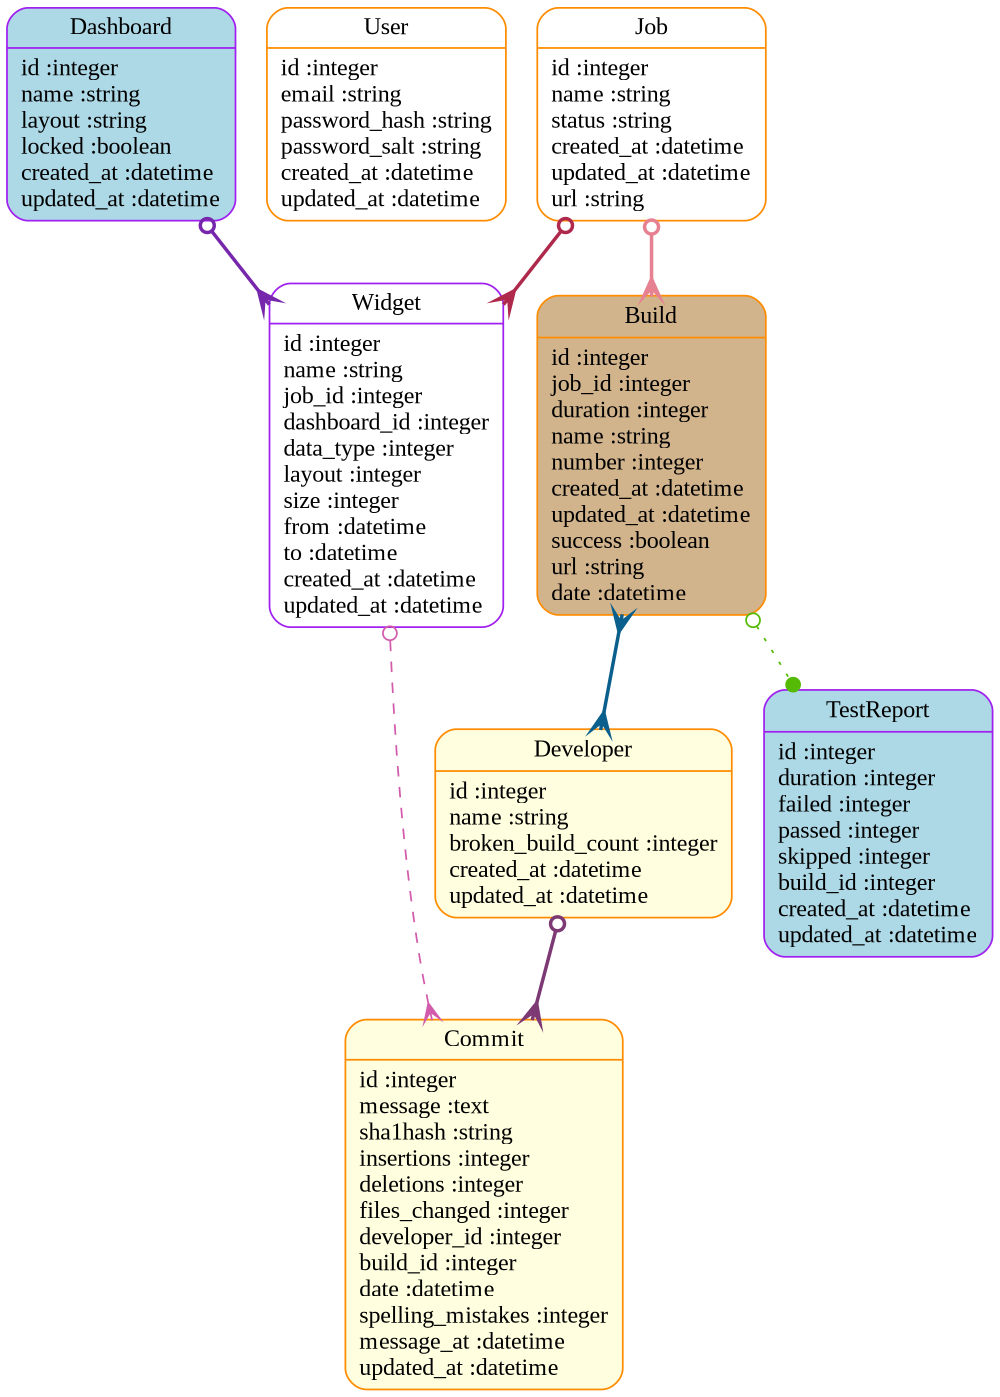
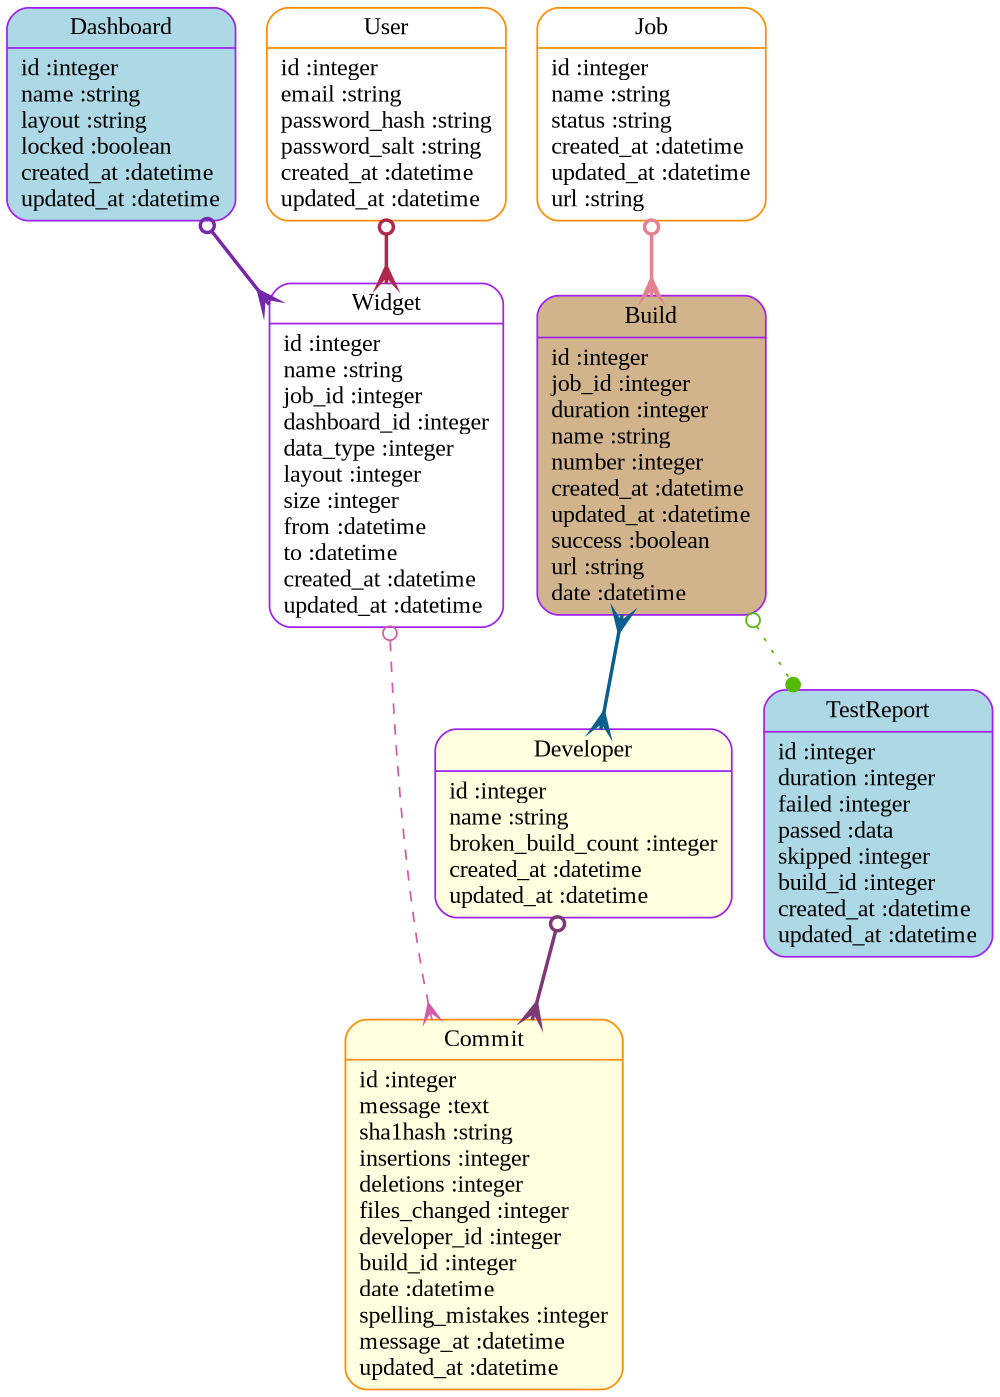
edge "Job" -- "Widget": now "User" -- "Widget"
node "Build": color darkorange -> purple
node "Developer": color darkorange -> purple
node "TestReport": text "passed :integer" -> "passed :data"
